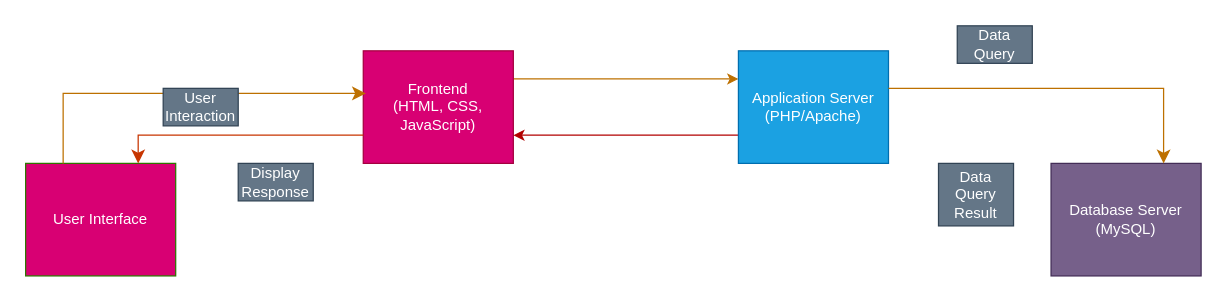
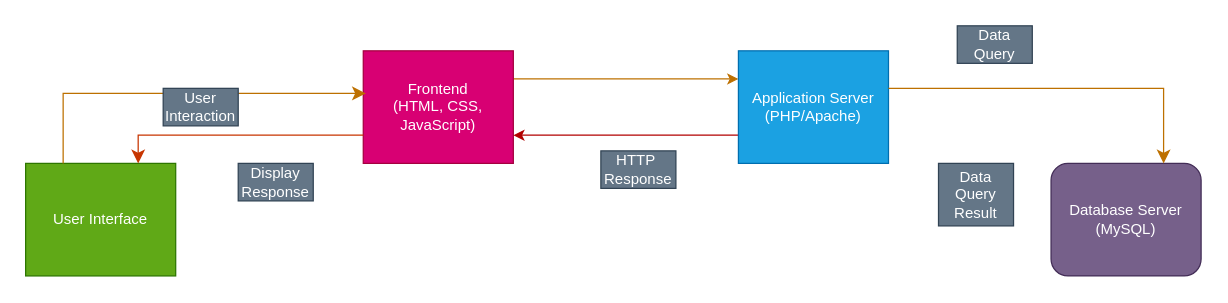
node "HTTP Response": added
node "User Interface": fillcolor #d80073 -> #60a917
node "Database Server (MySQL)": shape rectangle -> rounded rectangle
